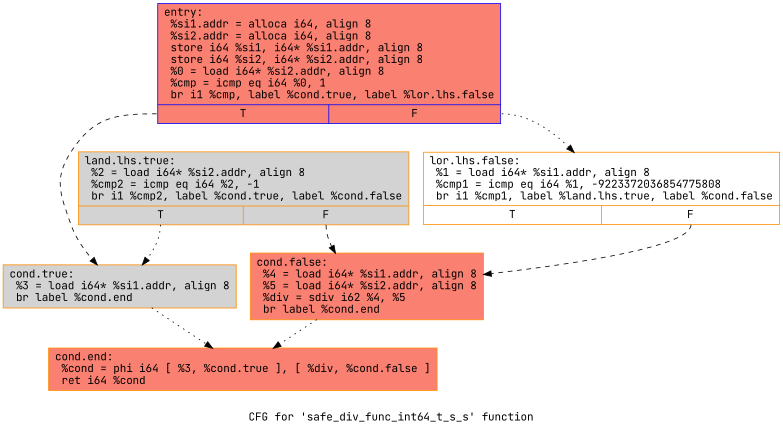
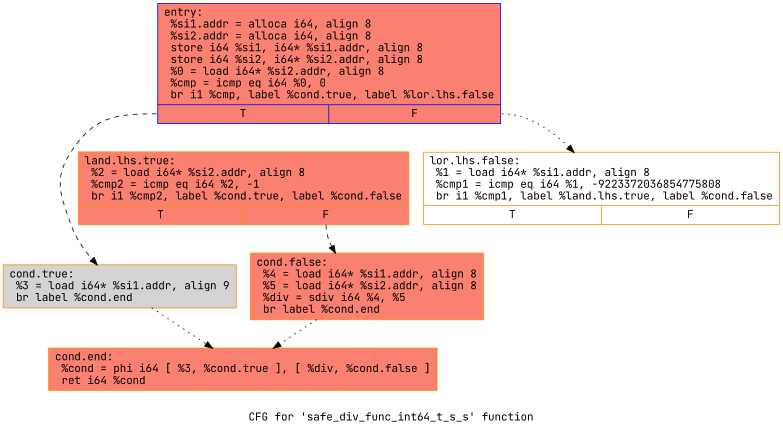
node "entry:": text "%cmp = icmp eq i64 %0, 1" -> "%cmp = icmp eq i64 %0, 0"
node "land.lhs.true:": fillcolor lightgrey -> salmon
edge "land.lhs.true:" -> "cond.true:": removed
edge "lor.lhs.false:" -> "cond.false:": removed
node "cond.true:": text "%3 = load i64* %si1.addr, align 8" -> "%3 = load i64* %si1.addr, align 9"
node "cond.false:": text "%div = sdiv i62 %4, %5" -> "%div = sdiv i64 %4, %5"
